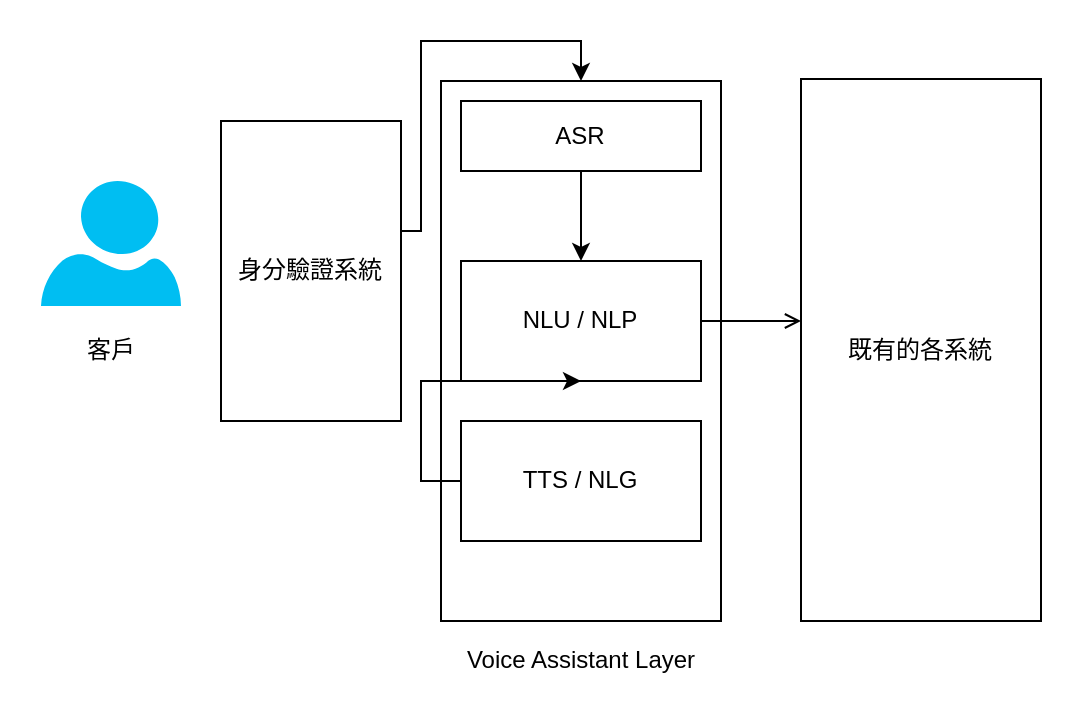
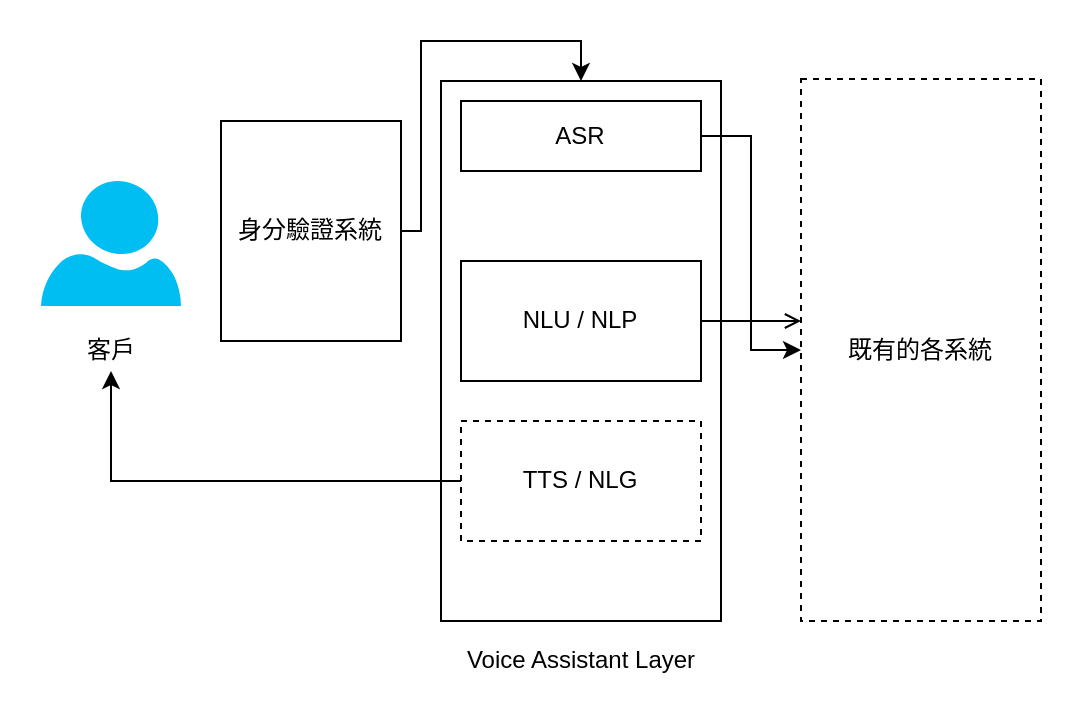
edge "ASR" -> "NLU / NLP": now "ASR" -> "既有的各系統"
node "身分驗證系統": size 180x300 -> 180x220
node "既有的各系統": style solid -> dashed
edge "TTS / NLG" -> "NLU / NLP": now "TTS / NLG" -> "客戶"
node "TTS / NLG": style solid -> dashed
